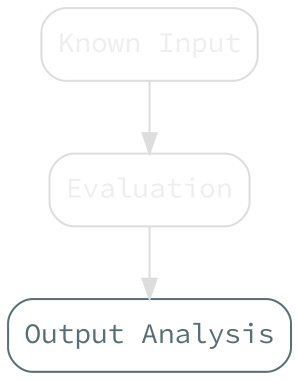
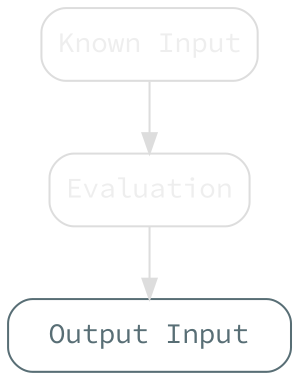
node "Output Analysis": label "Output Analysis" -> "Output Input"
